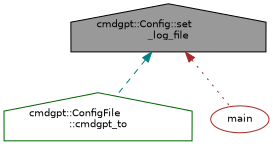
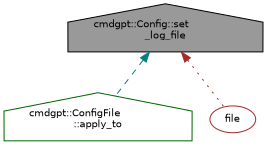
node "cmdgpt::ConfigFile ::cmdgpt_to": label "cmdgpt::ConfigFile ::cmdgpt_to" -> "cmdgpt::ConfigFile ::apply_to"
node "main": label "main" -> "file"
